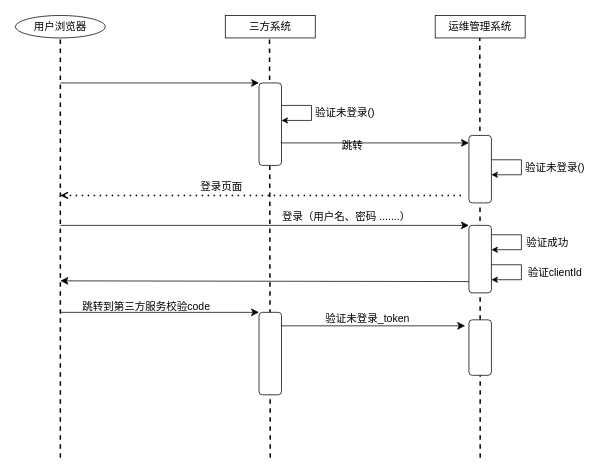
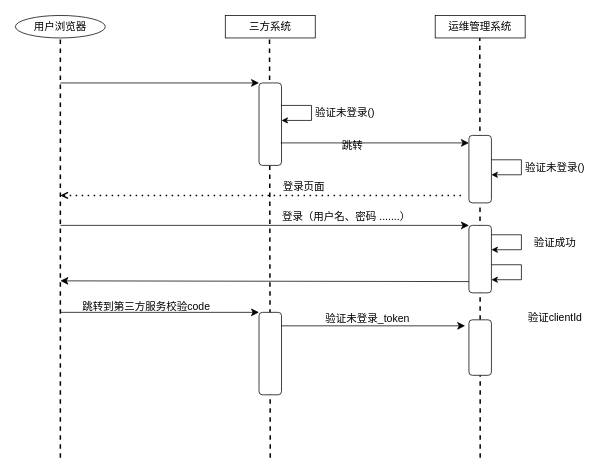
node "登录页面": moved (222, 186) -> (304, 186)
node "验证成功": moved (548, 242) -> (555, 242)
node "验证clientId": moved (555, 272) -> (555, 317)
